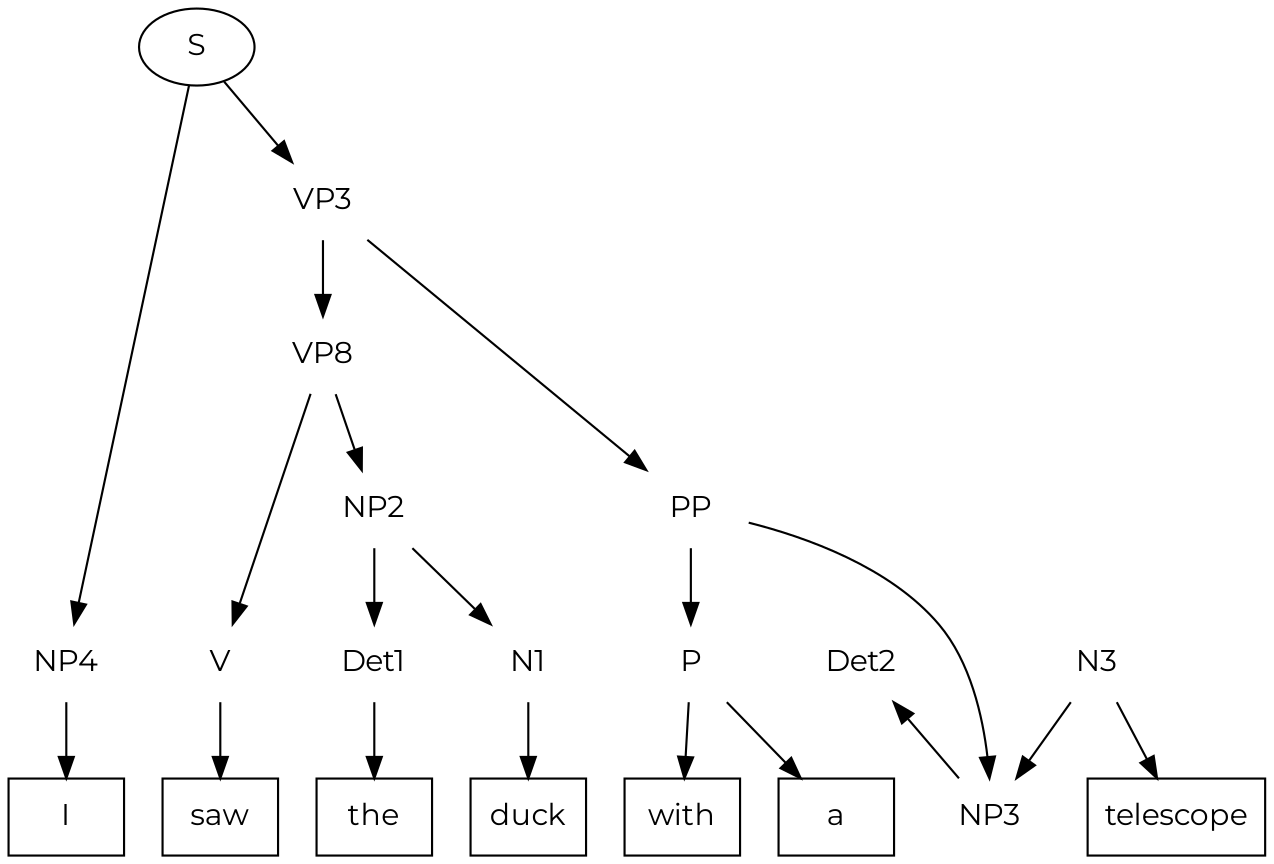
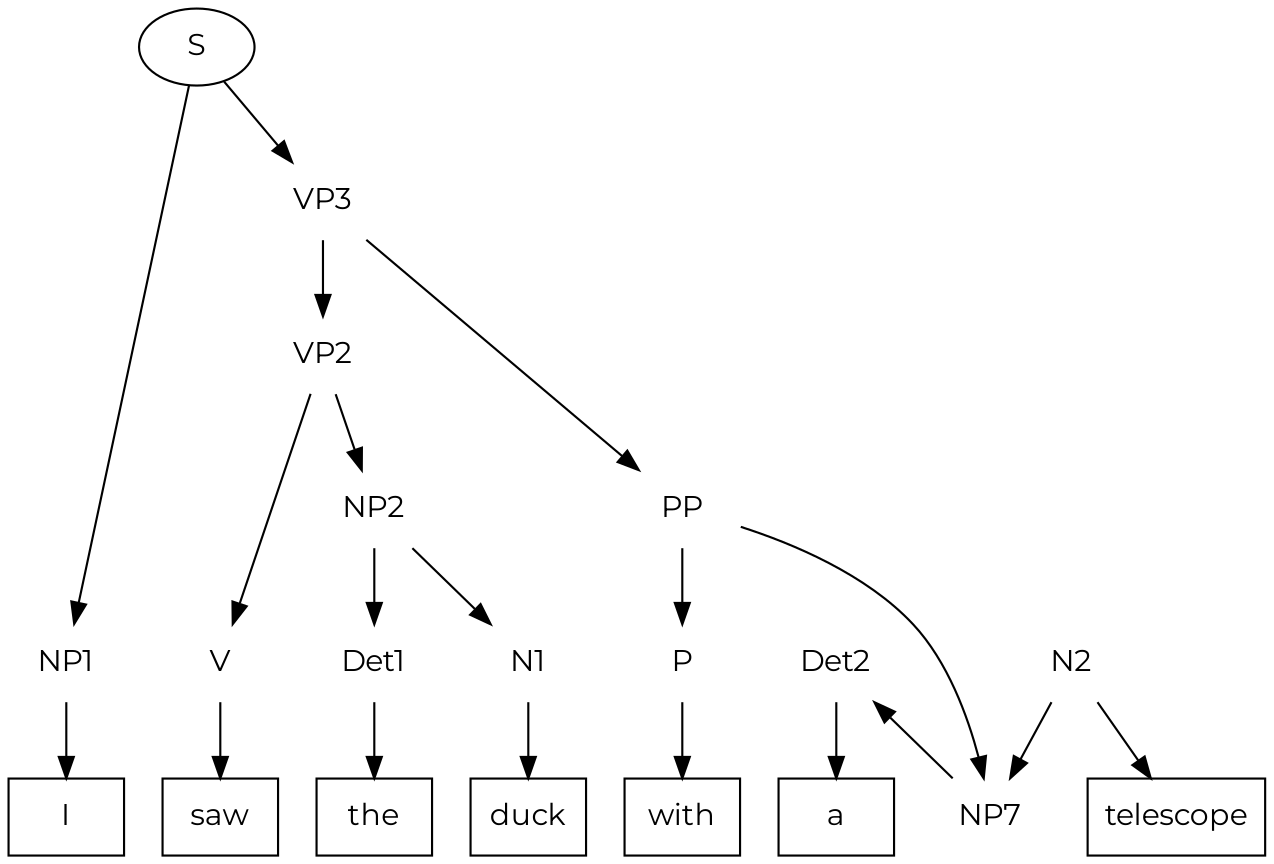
node "VP8": label "VP8" -> "VP2"
node "NP4": label "NP4" -> "NP1"
node "N3": label "N3" -> "N2"
edge "P" -> "a": now "Det2" -> "a"
node "NP3": label "NP3" -> "NP7"
